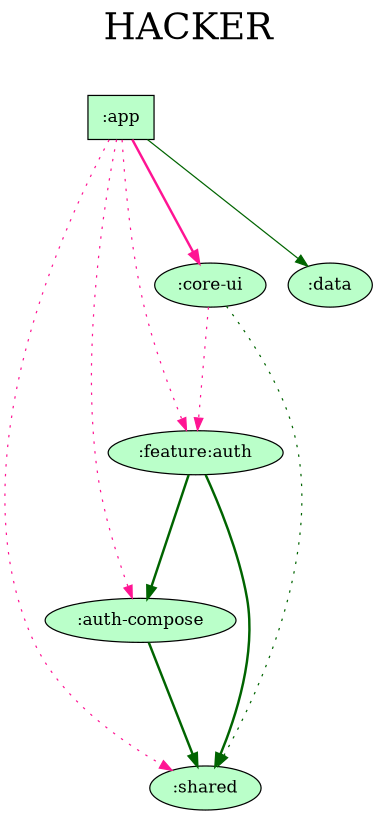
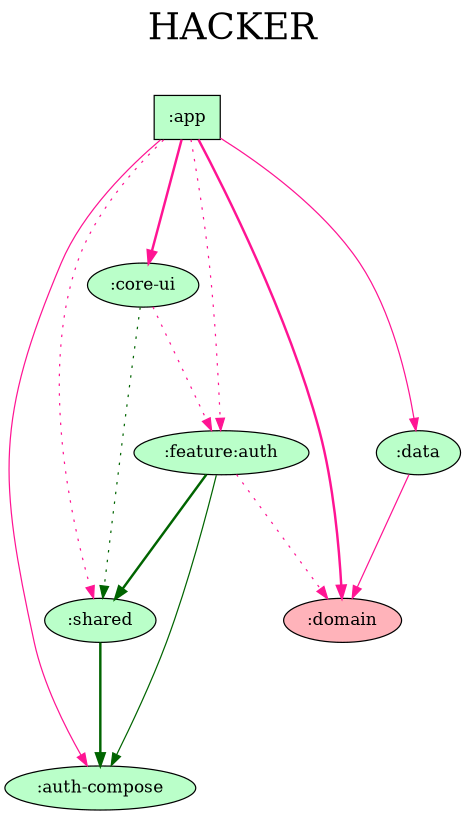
edge ":app" -> ":data": color darkgreen -> deeppink
edge ":app" -> ":auth-compose": style dotted -> solid
edge ":feature:auth" -> ":auth-compose": style bold -> solid
node ":domain": added
edge ":auth-compose" -> ":shared": reversed
